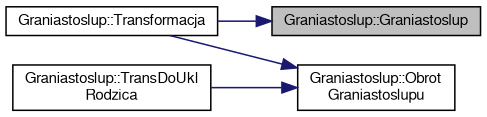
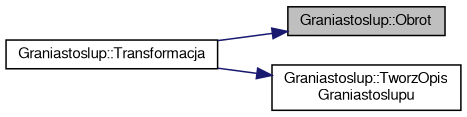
node "Graniastoslup::Graniastoslup": label "Graniastoslup::Graniastoslup" -> "Graniastoslup::Obrot"
node "Graniastoslup::TransDoUkl Rodzica": removed
node "Graniastoslup::Obrot Graniastoslupu": label "Graniastoslup::Obrot Graniastoslupu" -> "Graniastoslup::TworzOpis Graniastoslupu"
